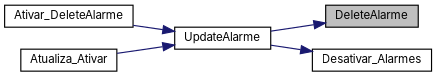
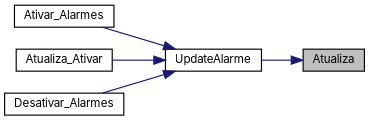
node "Ativar_DeleteAlarme": label "Ativar_DeleteAlarme" -> "Ativar_Alarmes"
node "DeleteAlarme": label "DeleteAlarme" -> "Atualiza"
edge "UpdateAlarme" -> "Desativar_Alarmes": reversed
